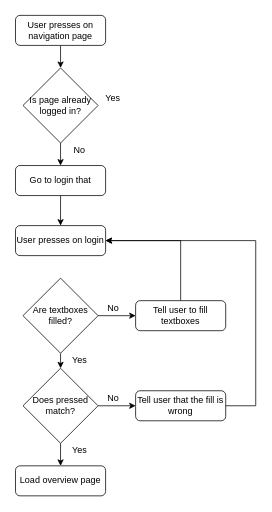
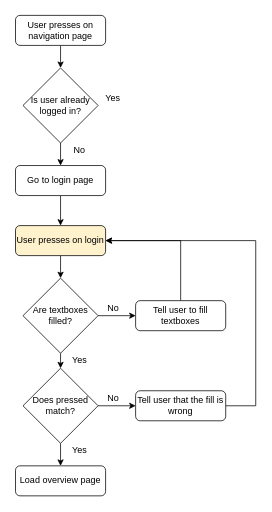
node "Is page already logged in?": label "Is page already logged in?" -> "Is user already logged in?"
node "Go to login that": label "Go to login that" -> "Go to login page"
node "User presses on login": fillcolor #ffffff -> #fff2cc
edge "User presses on login" -> "Are textboxes filled?": added
